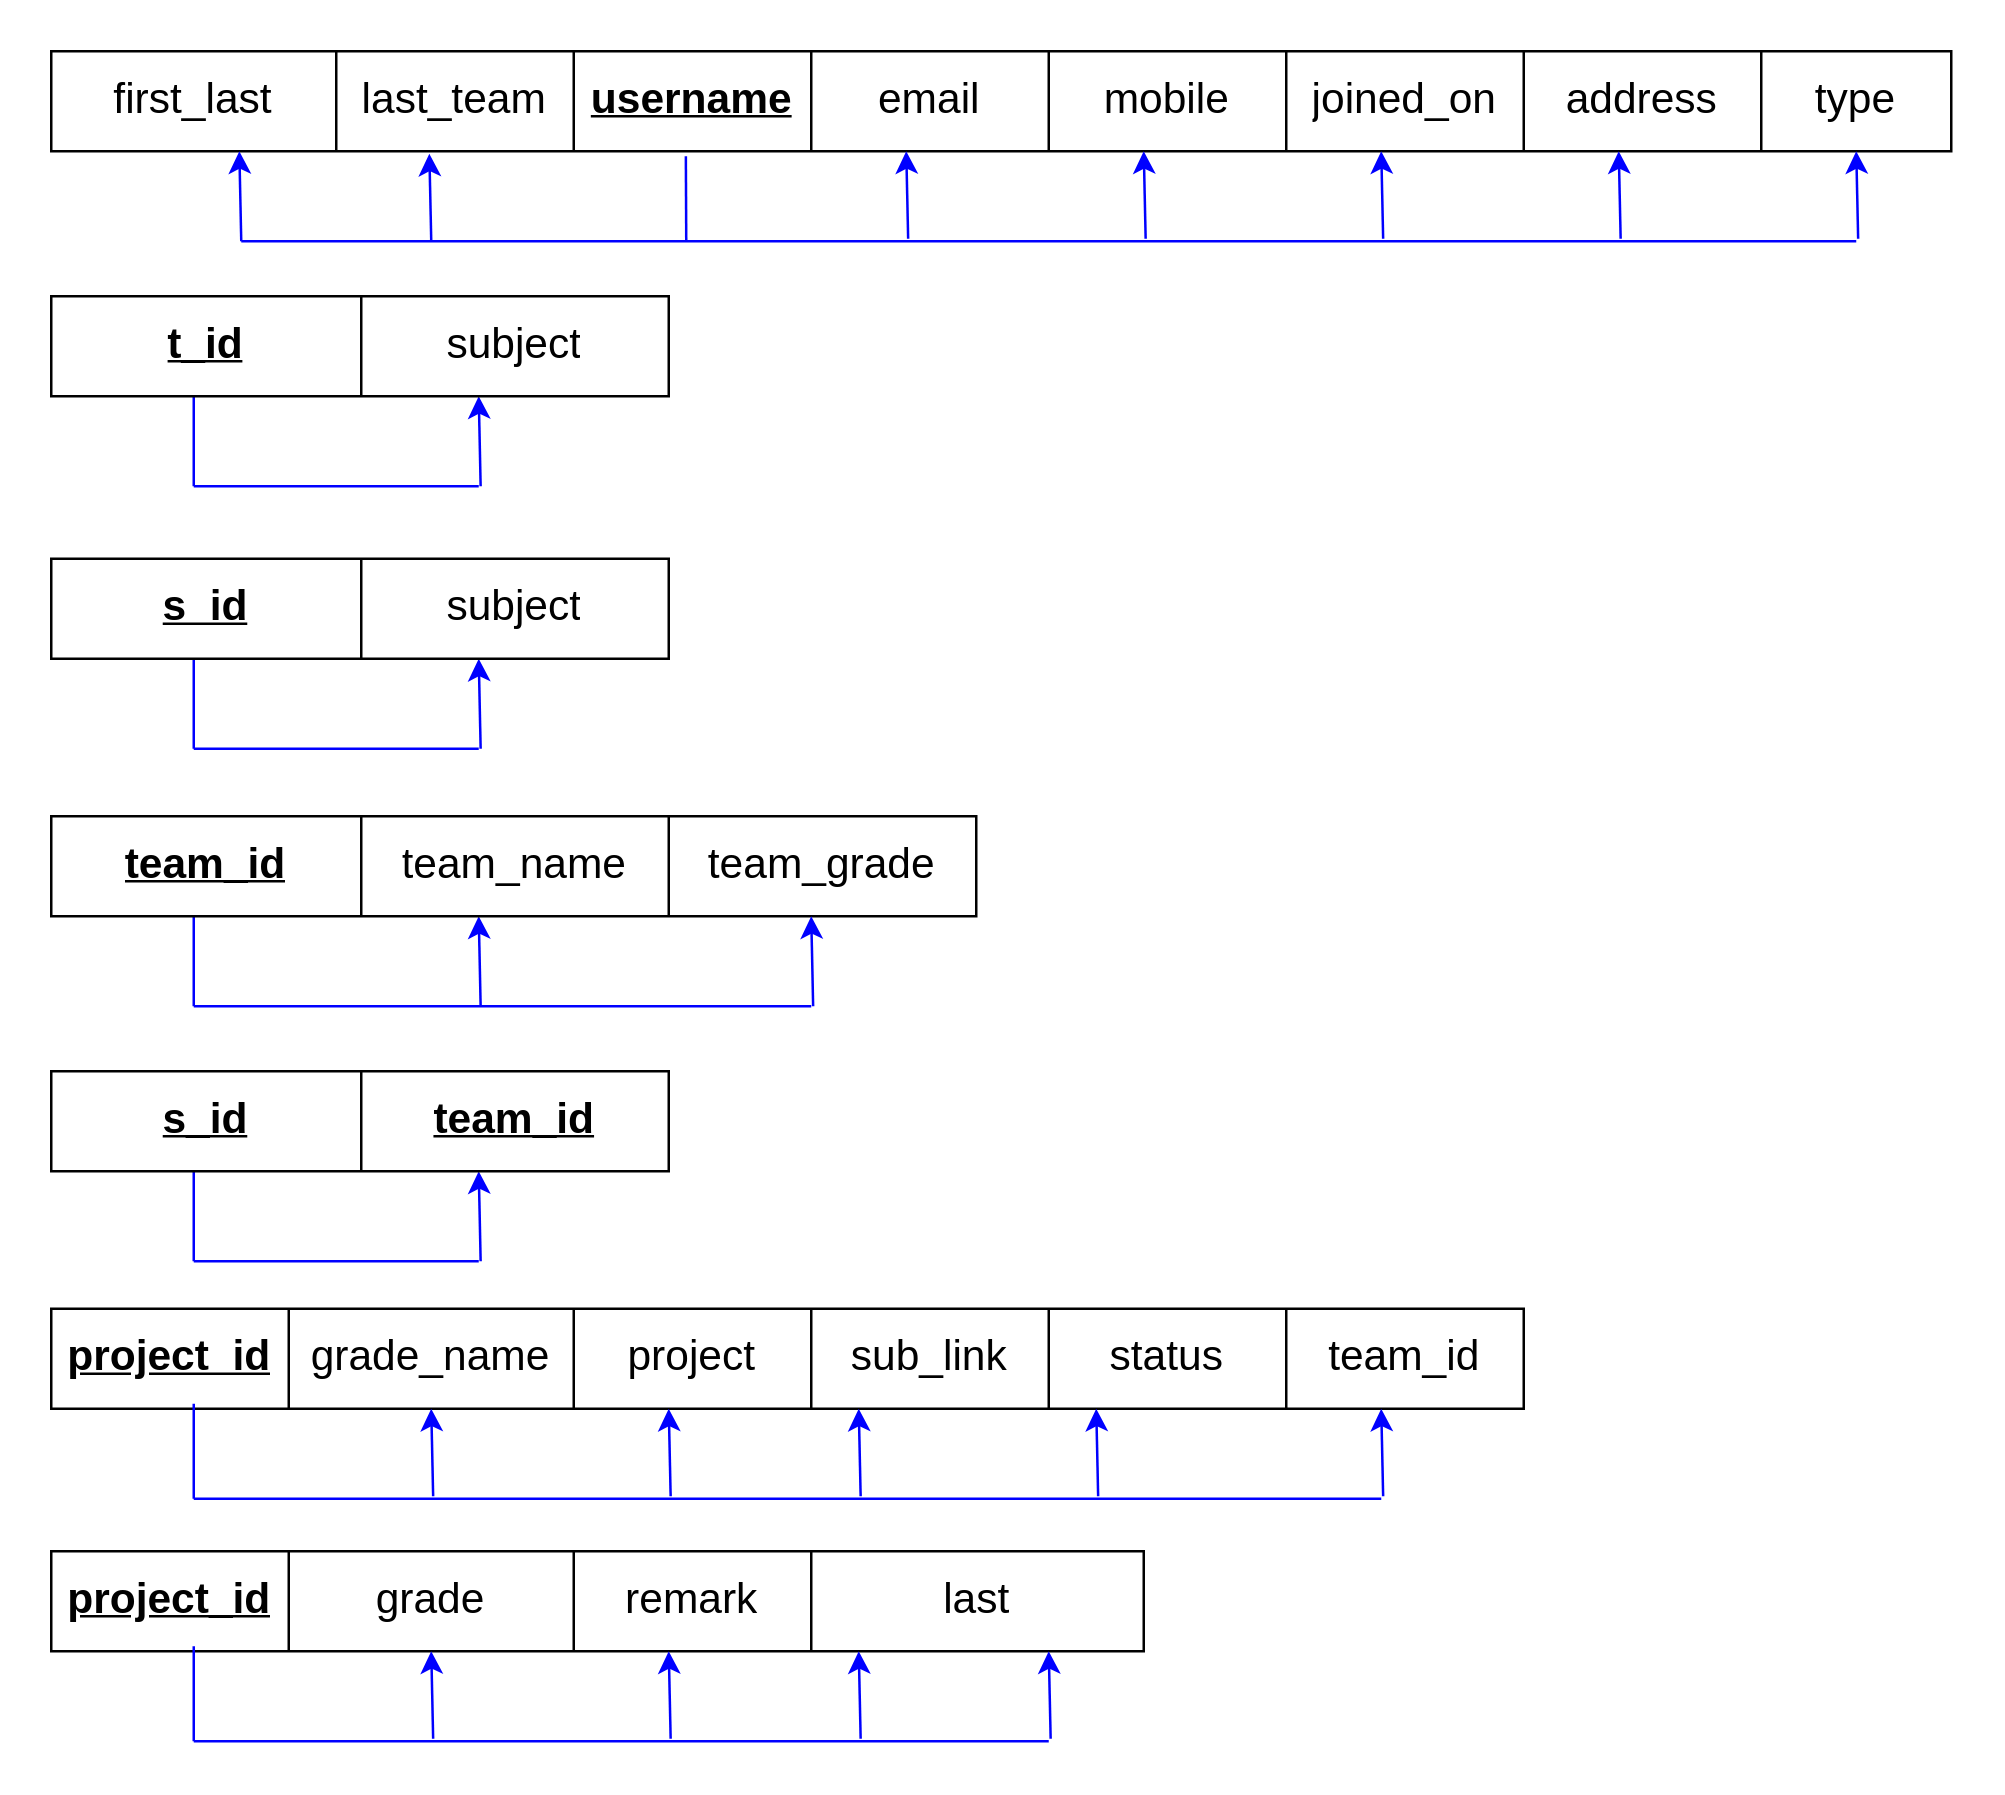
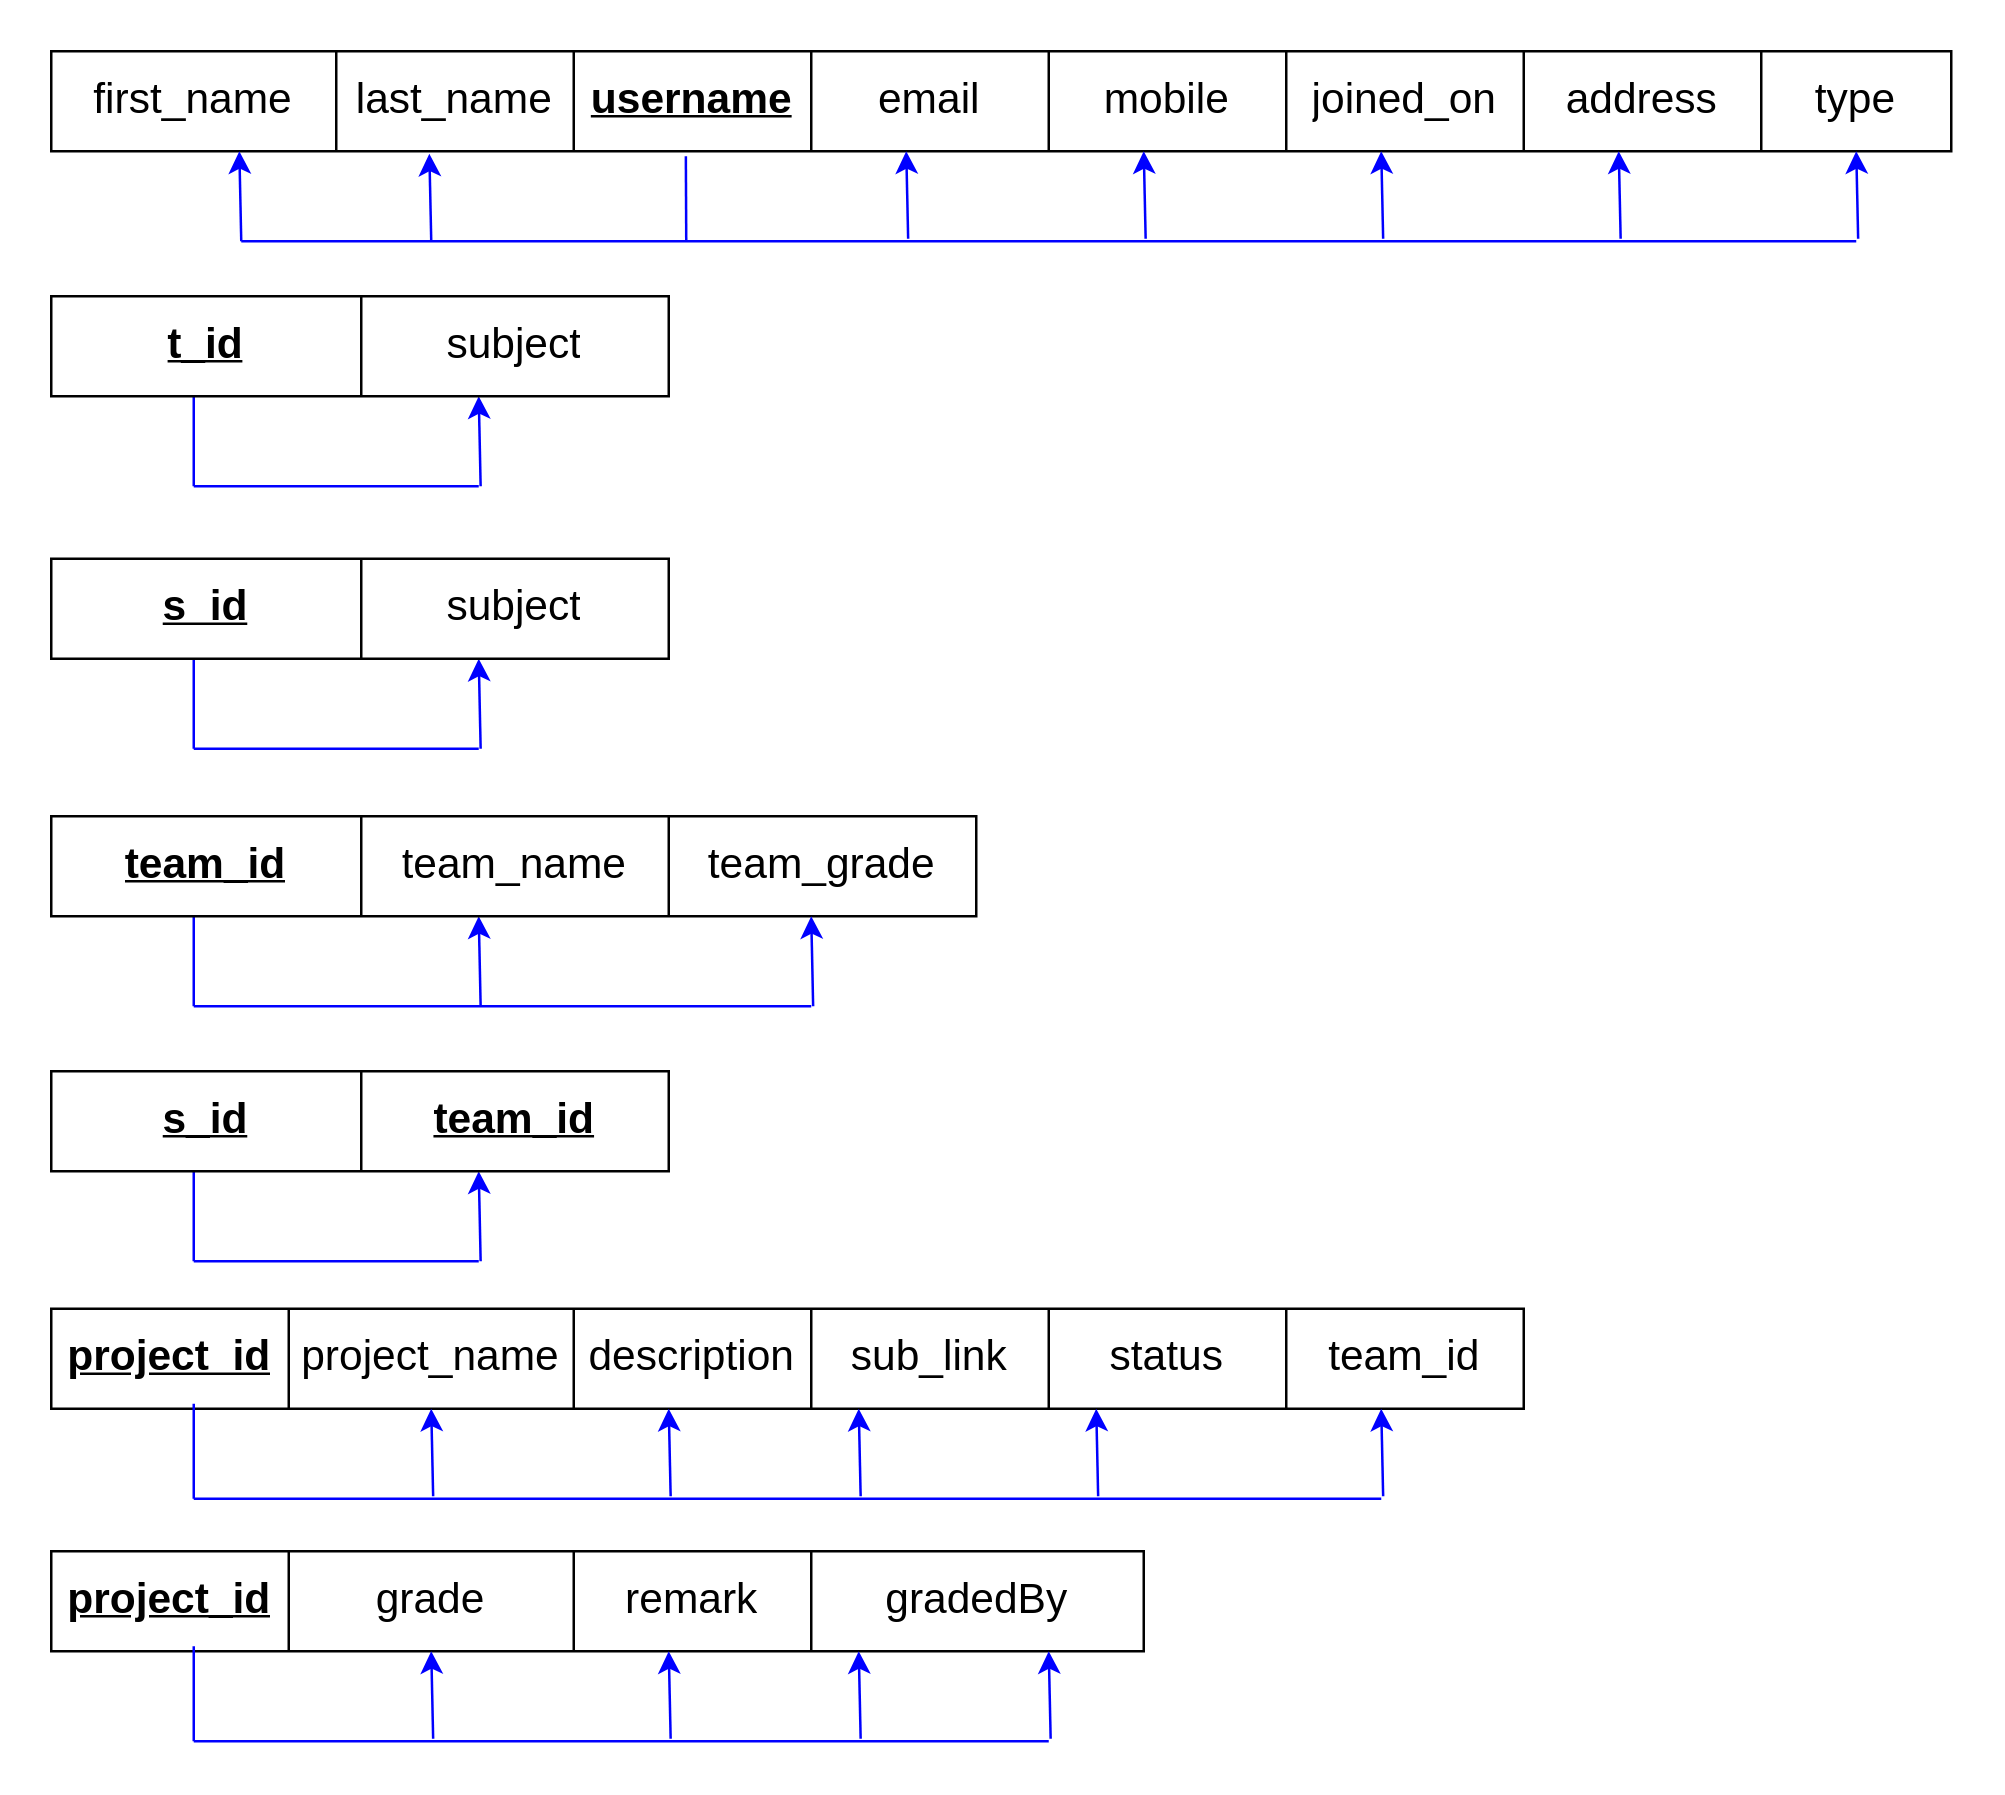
node "first_last": label "first_last" -> "first_name"
node "last_team": label "last_team" -> "last_name"
node "grade_name": label "grade_name" -> "project_name"
node "project": label "project" -> "description"
node "last": label "last" -> "gradedBy"
